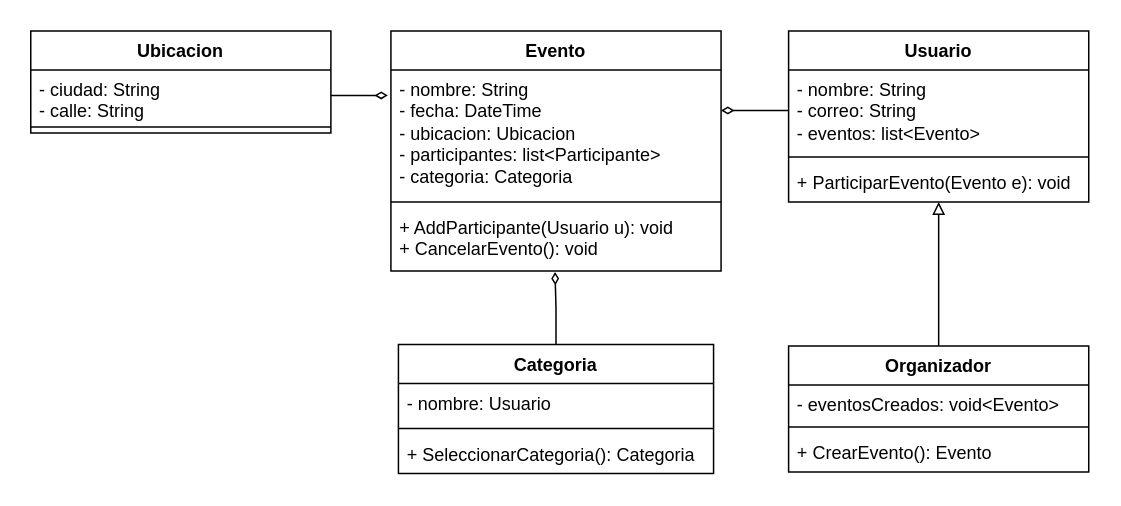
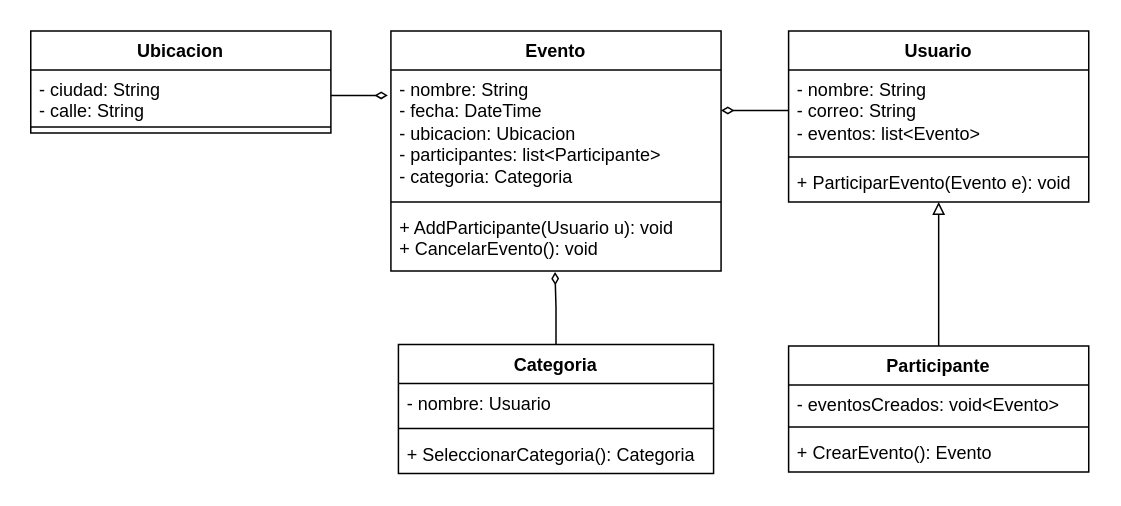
node "Organizador": label "Organizador" -> "Participante"
